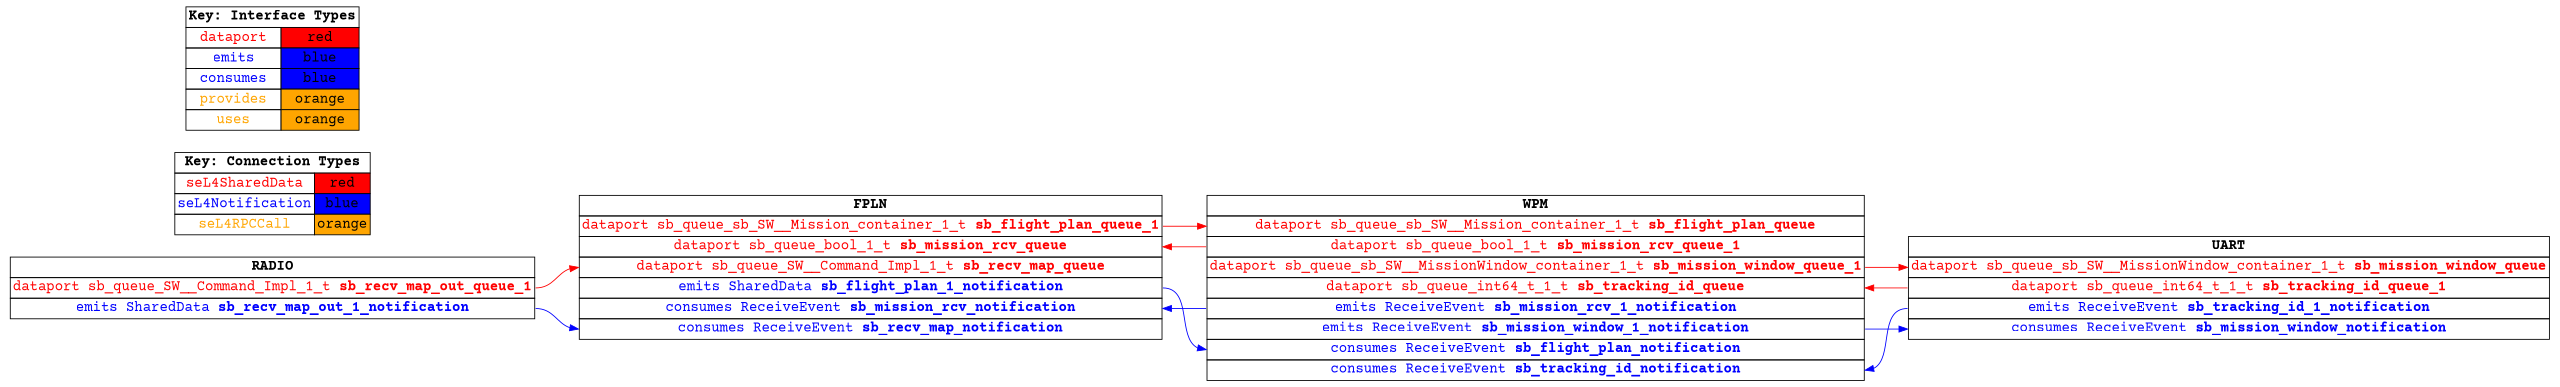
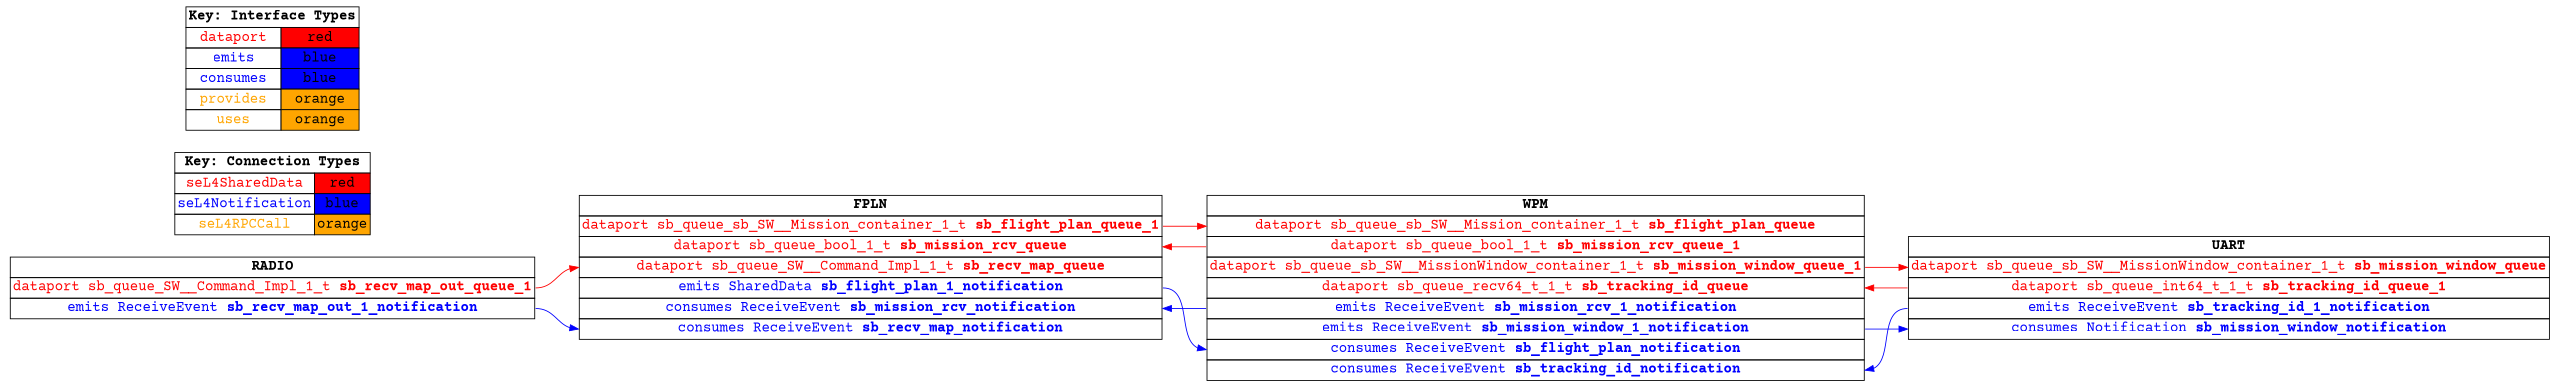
node "WPM": text "dataport sb_queue_int64_t_1_t" -> "dataport sb_queue_recv64_t_1_t"
node "RADIO": text "emits SharedData" -> "emits ReceiveEvent"
node "UART": text "consumes ReceiveEvent" -> "consumes Notification"
